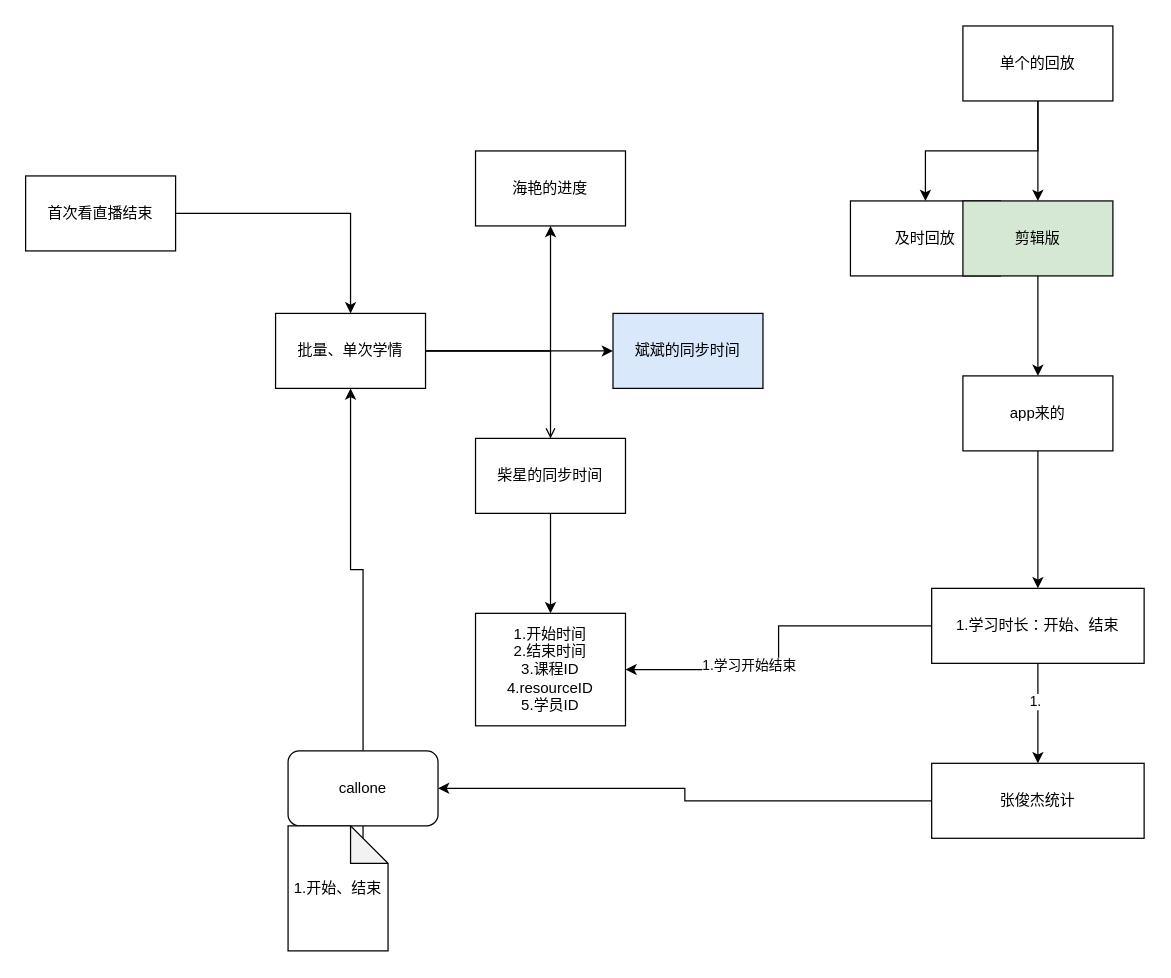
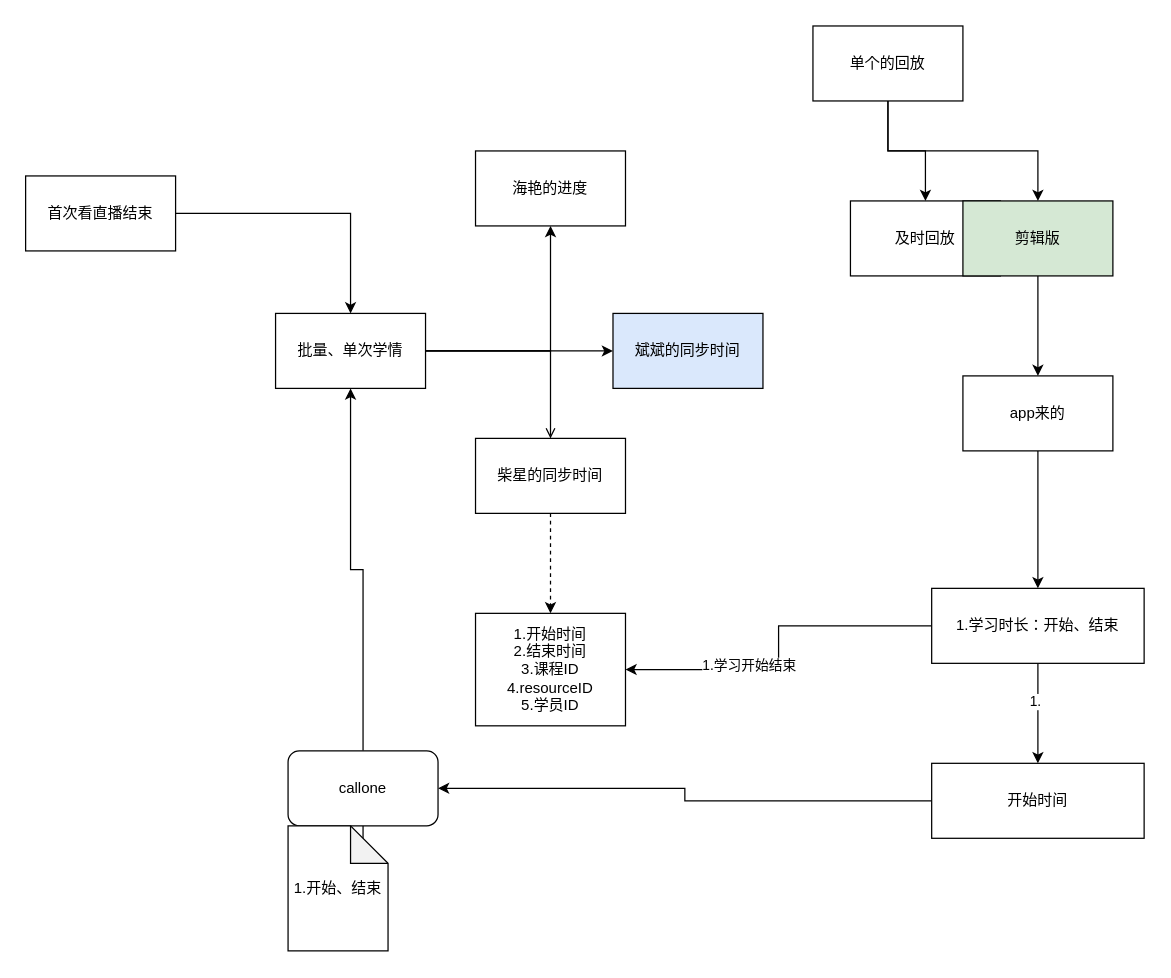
node "单个的回放": moved (1038, 63) -> (888, 63)
edge "柴星的同步时间" -> "1.开始时间 2.结束时间 3.课程ID 4.resourceID 5.学员ID": style solid -> dashed
node "张俊杰统计": label "张俊杰统计" -> "开始时间"
